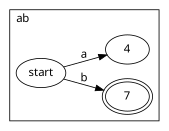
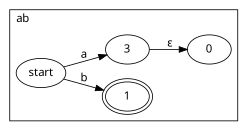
node "4": label "4" -> "3"
node "0": added
node "7": label "7" -> "1"
